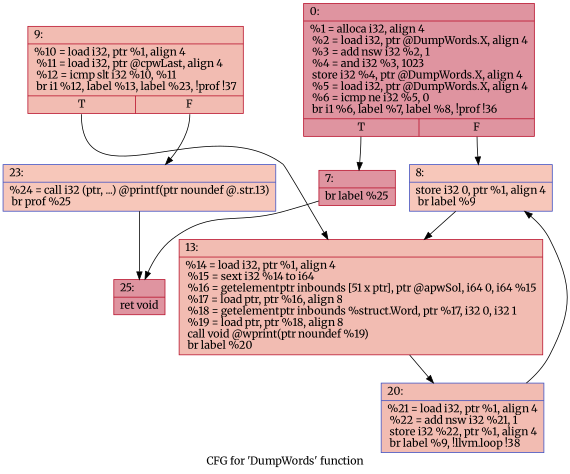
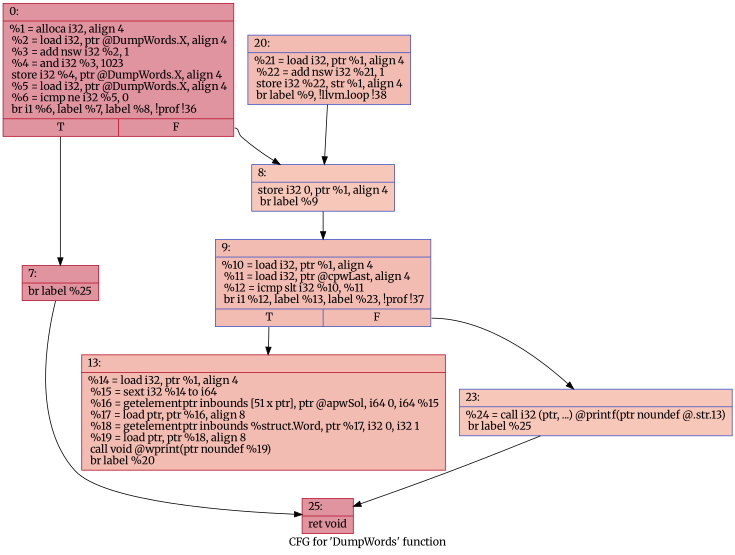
node "9:": color #b70d28ff -> #3d50c3ff
node "23:": text "br prof %25" -> "br label %25"
edge "8:" -> "13:": now "8:" -> "9:"
edge "13:" -> "20:": removed
node "20:": text "store i32 %22, ptr %1, align 4" -> "store i32 %22, str %1, align 4"
